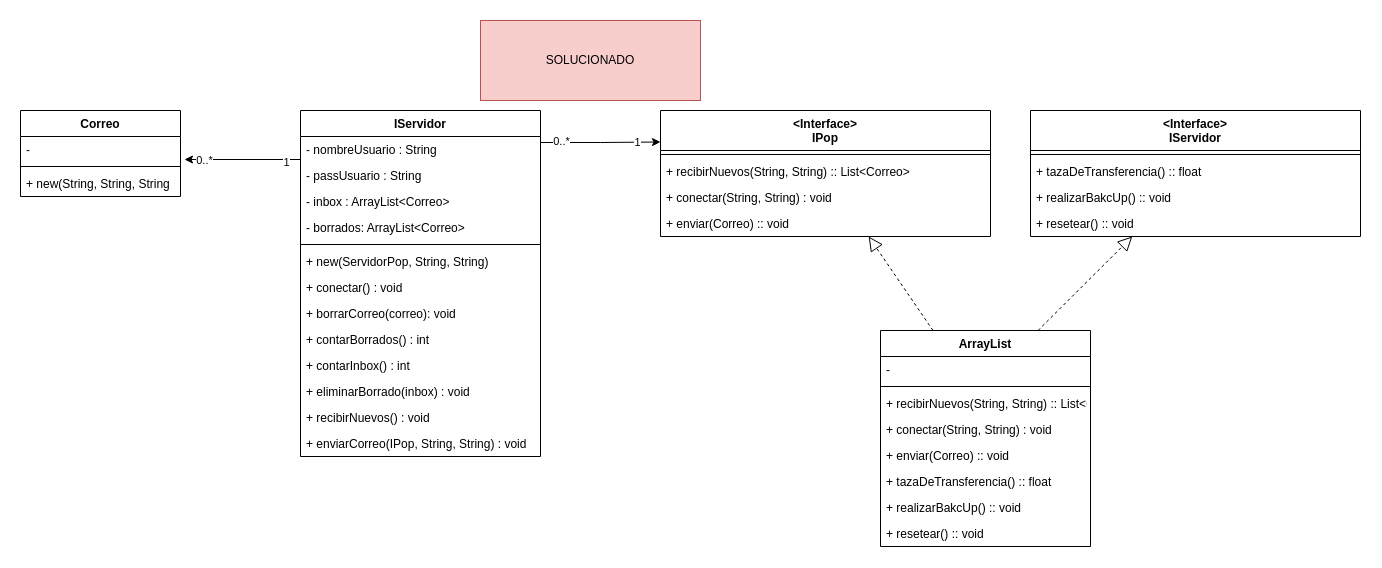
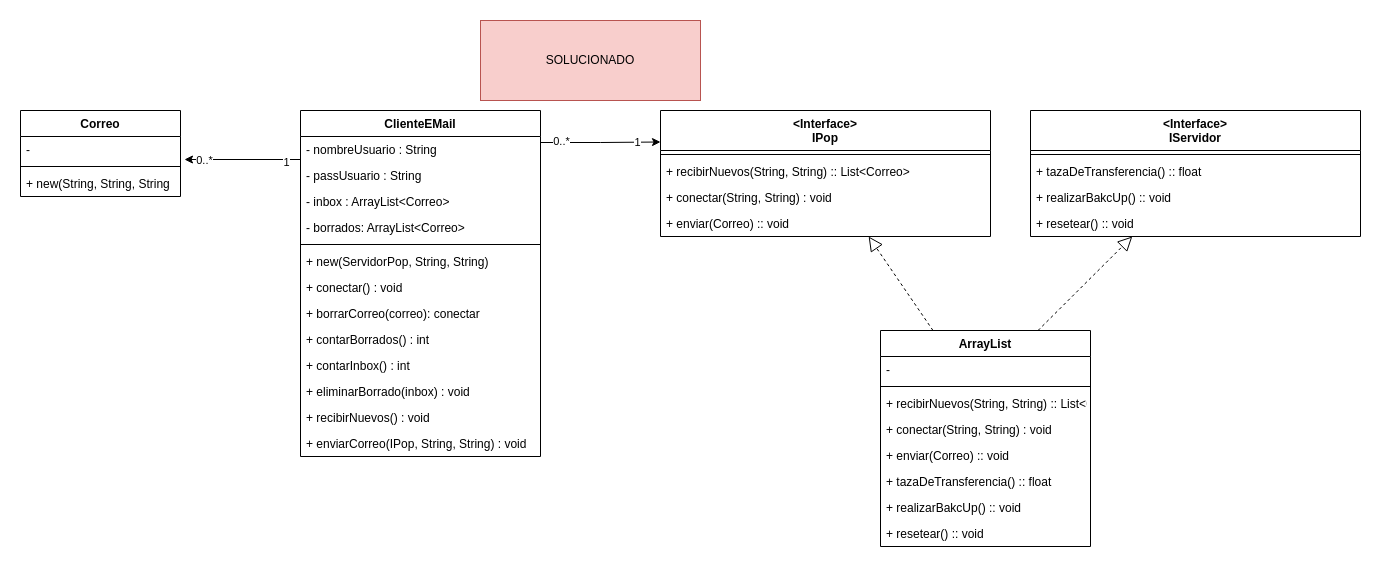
node "IServidor": label "IServidor" -> "ClienteEMail"
node "+ borrarCorreo(correo): void": label "+ borrarCorreo(correo): void" -> "+ borrarCorreo(correo): conectar"
